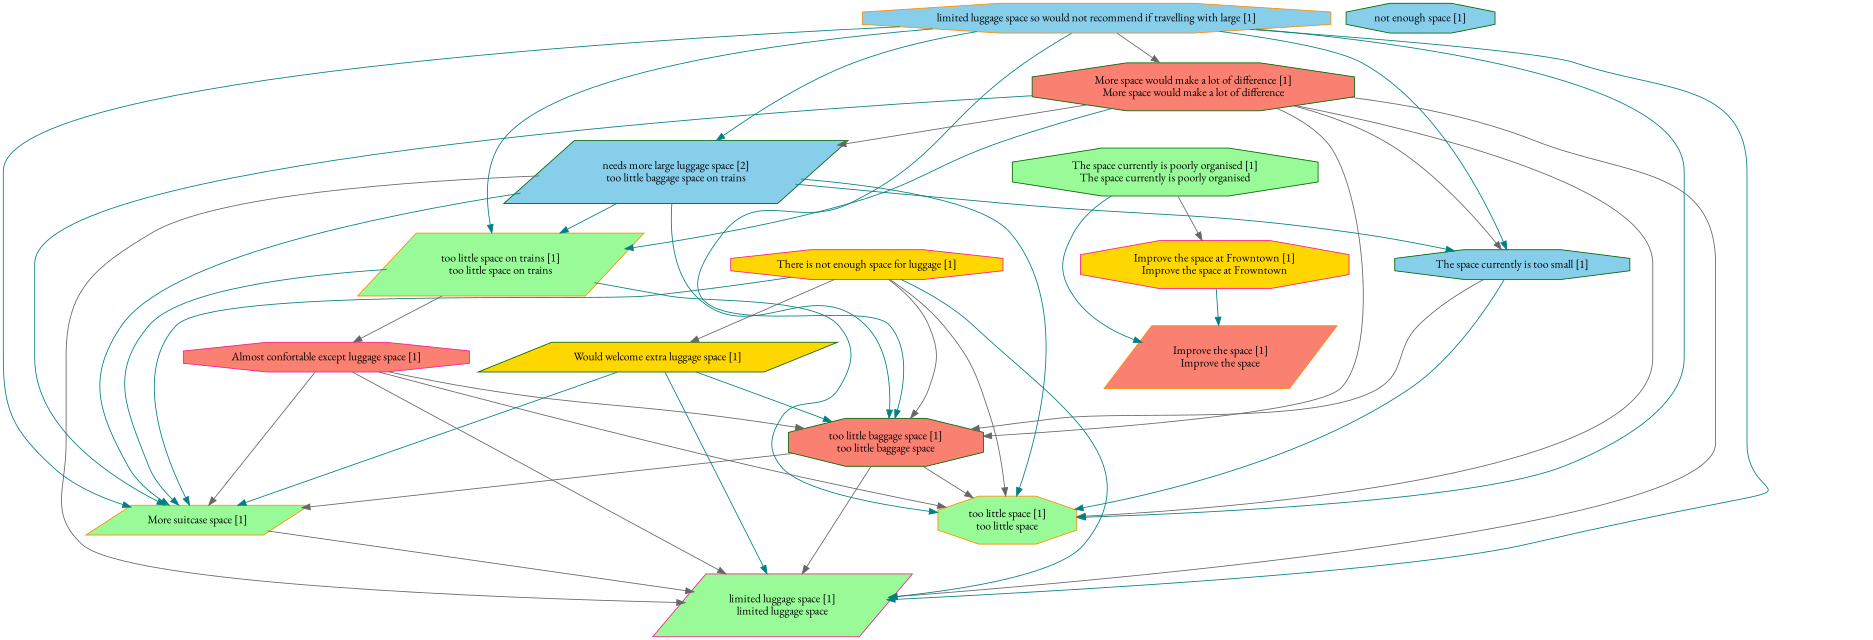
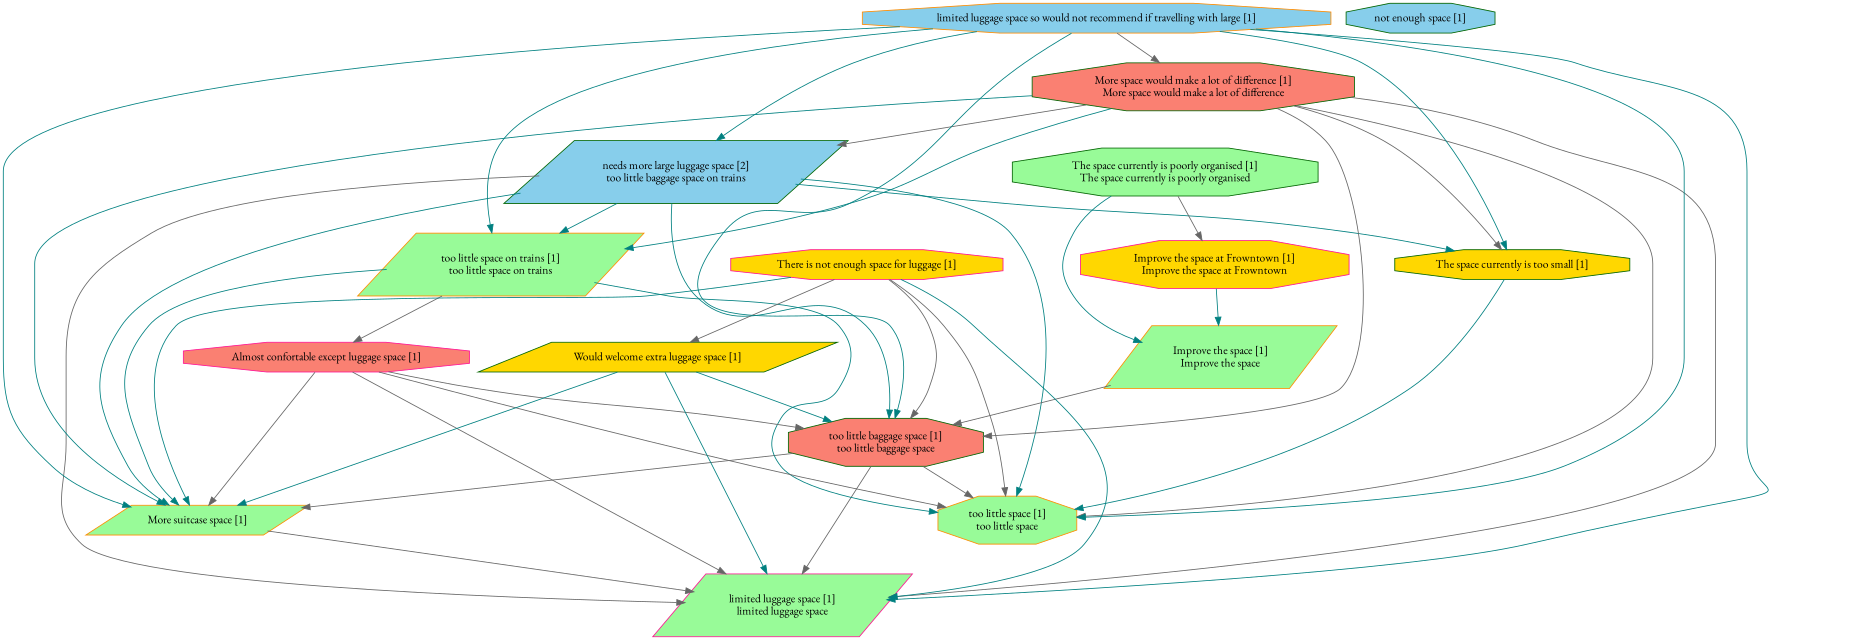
node "The space currently is too small [1]": fillcolor skyblue -> gold
node "Improve the space [1] Improve the space": fillcolor salmon -> palegreen
edge "The space currently is too small [1]" -> "too little baggage space [1] too little baggage space": now "Improve the space [1] Improve the space" -> "too little baggage space [1] too little baggage space"
